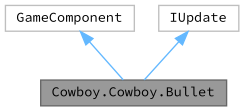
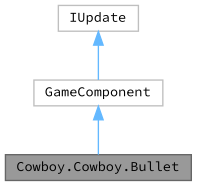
edge "Cowboy.Cowboy.Bullet" -> "IUpdate": now "GameComponent" -> "IUpdate"
